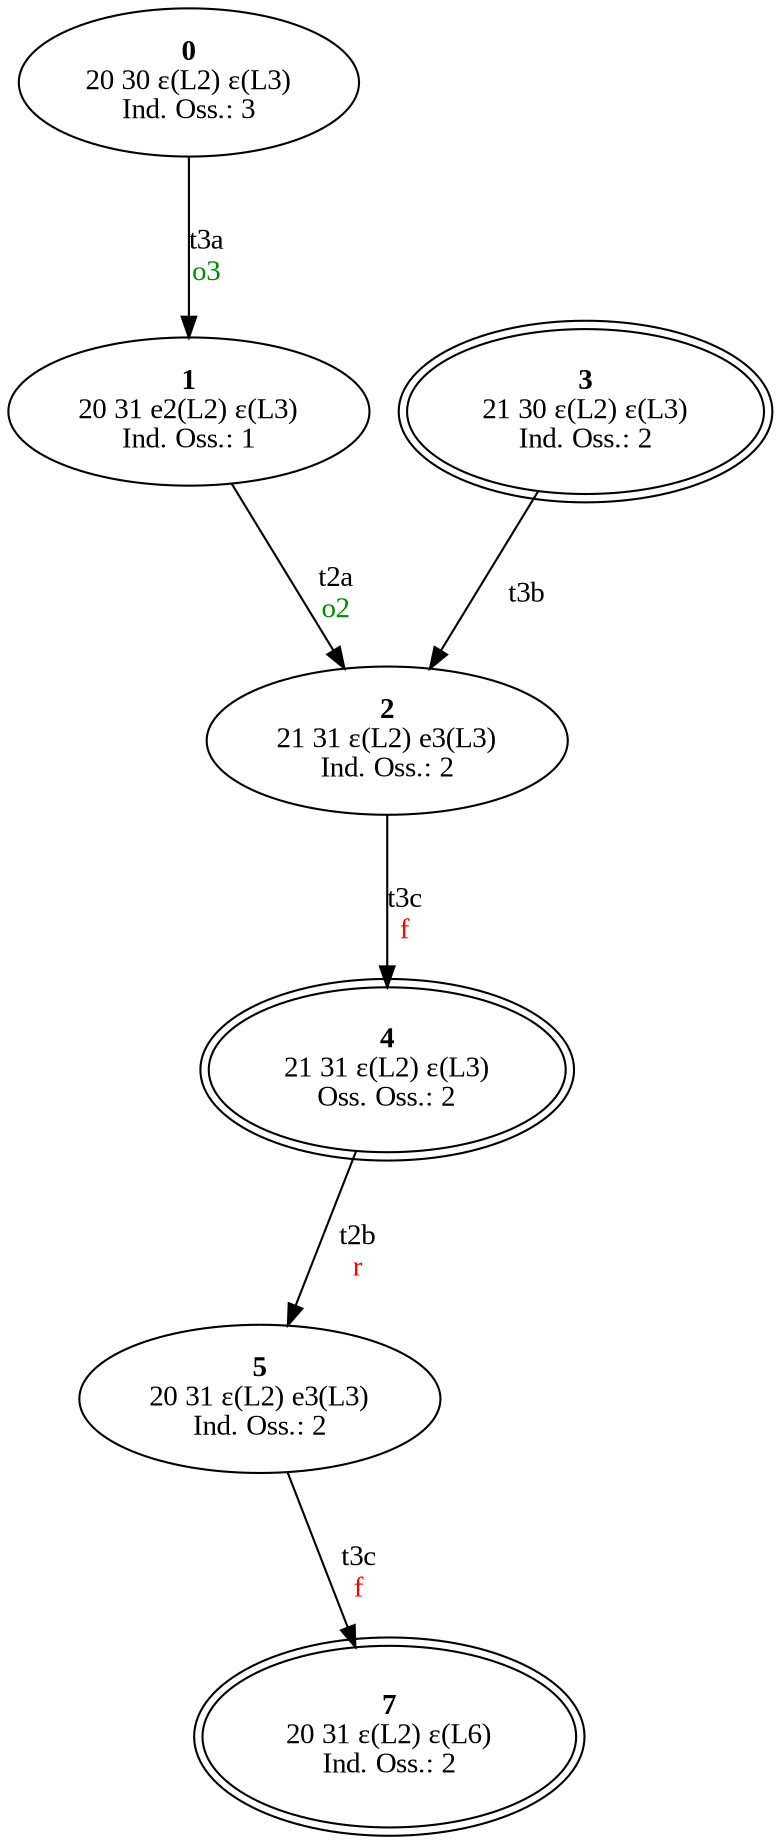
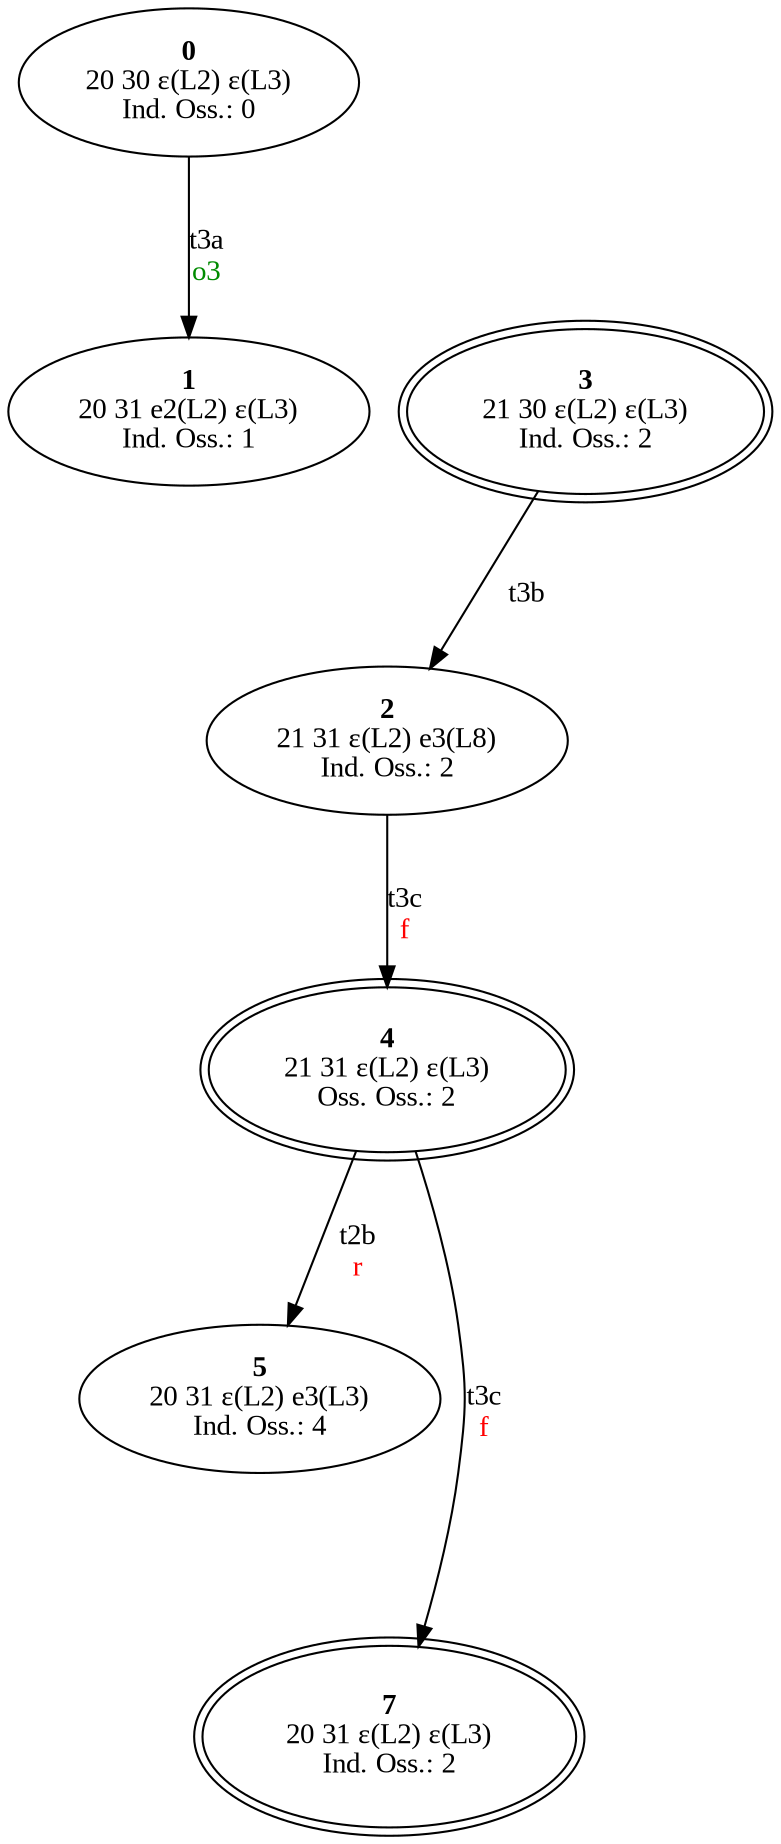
node "0": text "Ind. Oss.: 3" -> "Ind. Oss.: 0"
edge "1" -> "2": removed, label "t2a o2"
node "2": text "21 31 ε(L2) e3(L3)" -> "21 31 ε(L2) e3(L8)"
node "5": text "Ind. Oss.: 2" -> "Ind. Oss.: 4"
edge "5" -> "7": now "4" -> "7"
node "7": text "20 31 ε(L2) ε(L6)" -> "20 31 ε(L2) ε(L3)"
